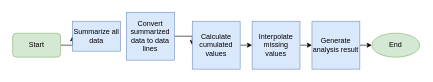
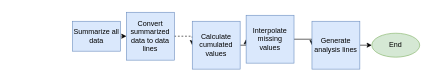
edge "Summarize all data" -> "Convert summarized data to data lines": added
edge "Convert summarized data to data lines" -> "Calculate cumulated values": style solid -> dashed
edge "Start" -> "Summarize all data": removed
node "Start": removed
node "Interpolate missing values": moved (276, 45) -> (270, 39)
node "Generate analysis result": label "Generate analysis result" -> "Generate analysis lines"
